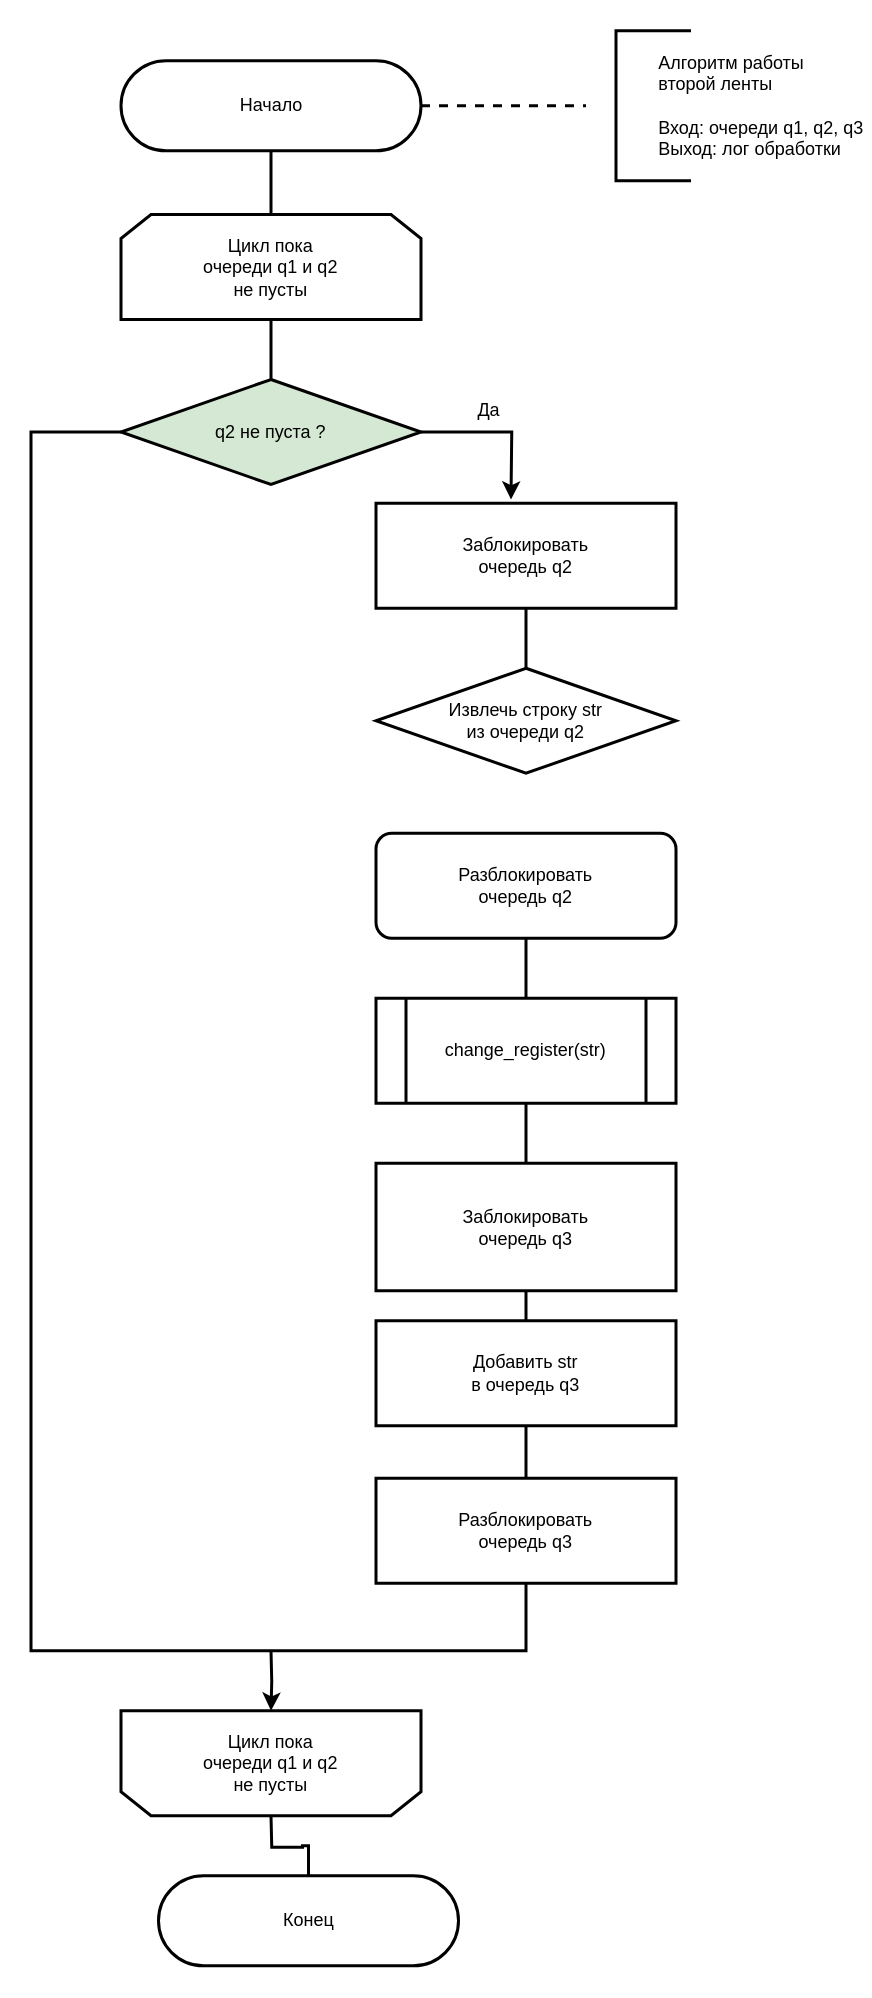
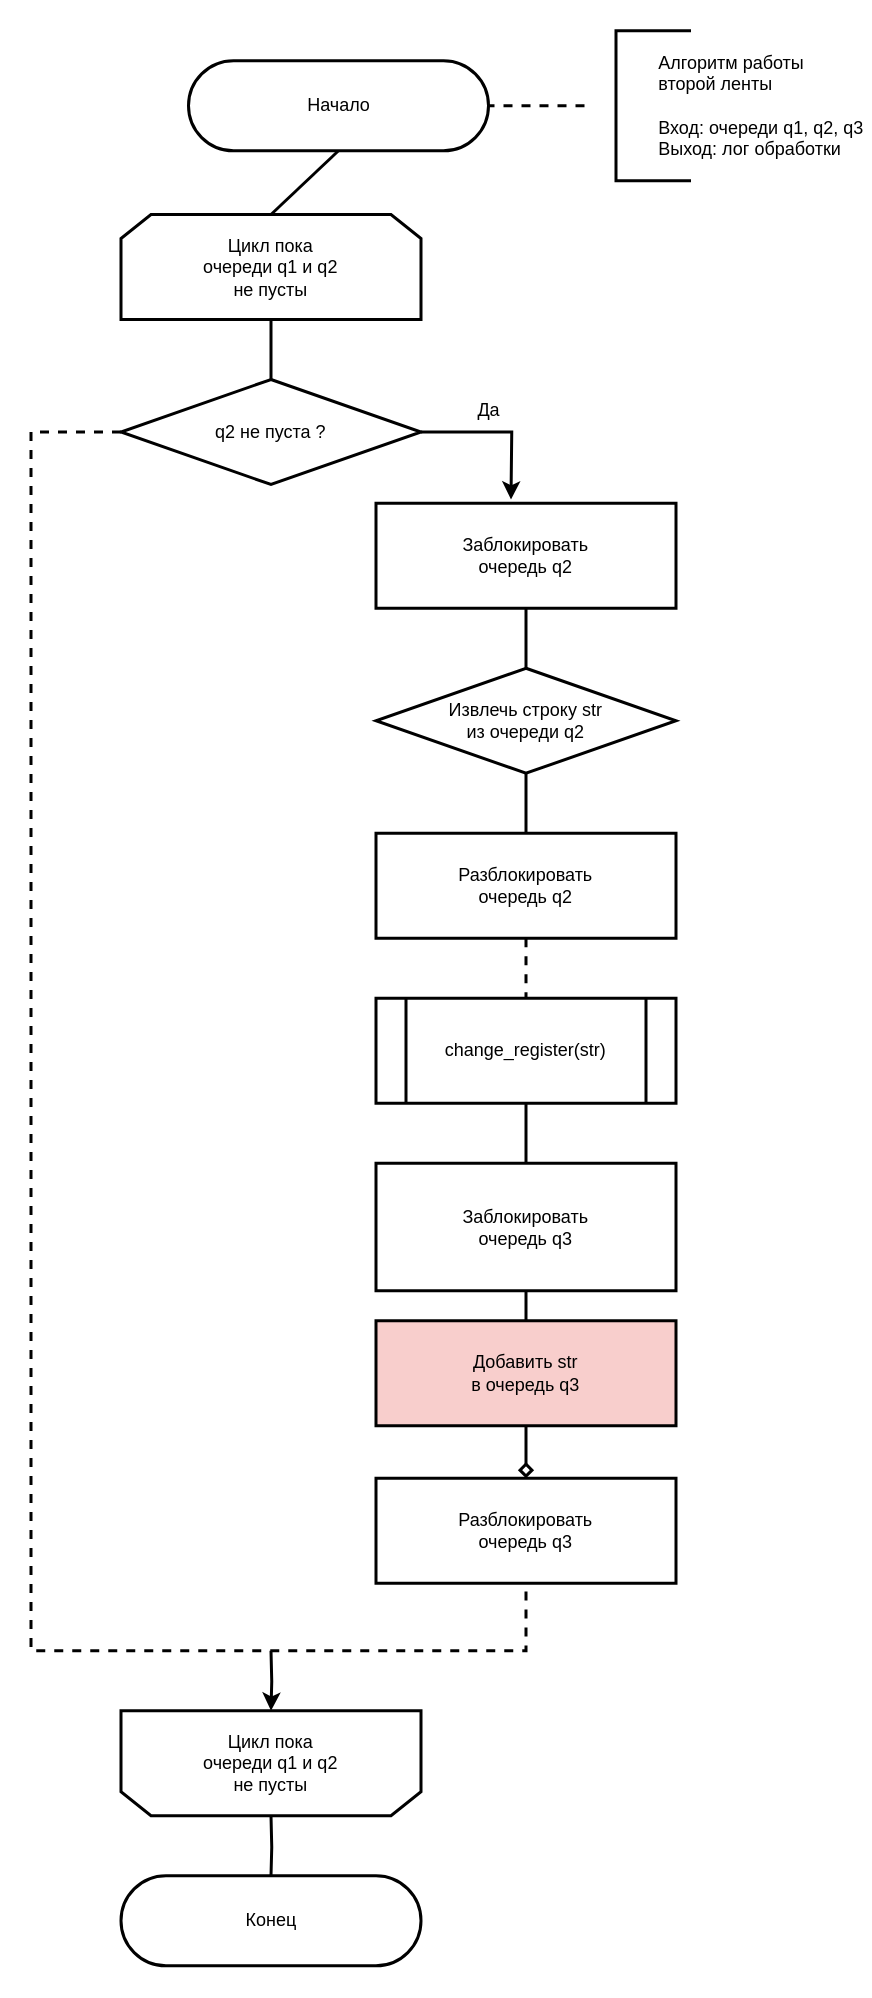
node "Начало": moved (271, 106) -> (338, 106)
node "q2 не пуста ?": fillcolor #d5e8d4 -> #ffffff
edge "Извлечь строку str из очереди q2" -- "Разблокировать очередь q2": added
node "Разблокировать очередь q2": shape rounded rectangle -> rectangle
edge "Разблокировать очередь q2" -- "change_register(str)": style solid -> dashed
edge "q2 не пуста ?" -- "Разблокировать очередь q3": style solid -> dashed
node "Добавить str в очередь q3": fillcolor #ffffff -> #f8cecc
edge "Добавить str в очередь q3" -- "Разблокировать очередь q3": arrowhead none -> diamond
node "Конец": moved (308, 1921) -> (271, 1921)
